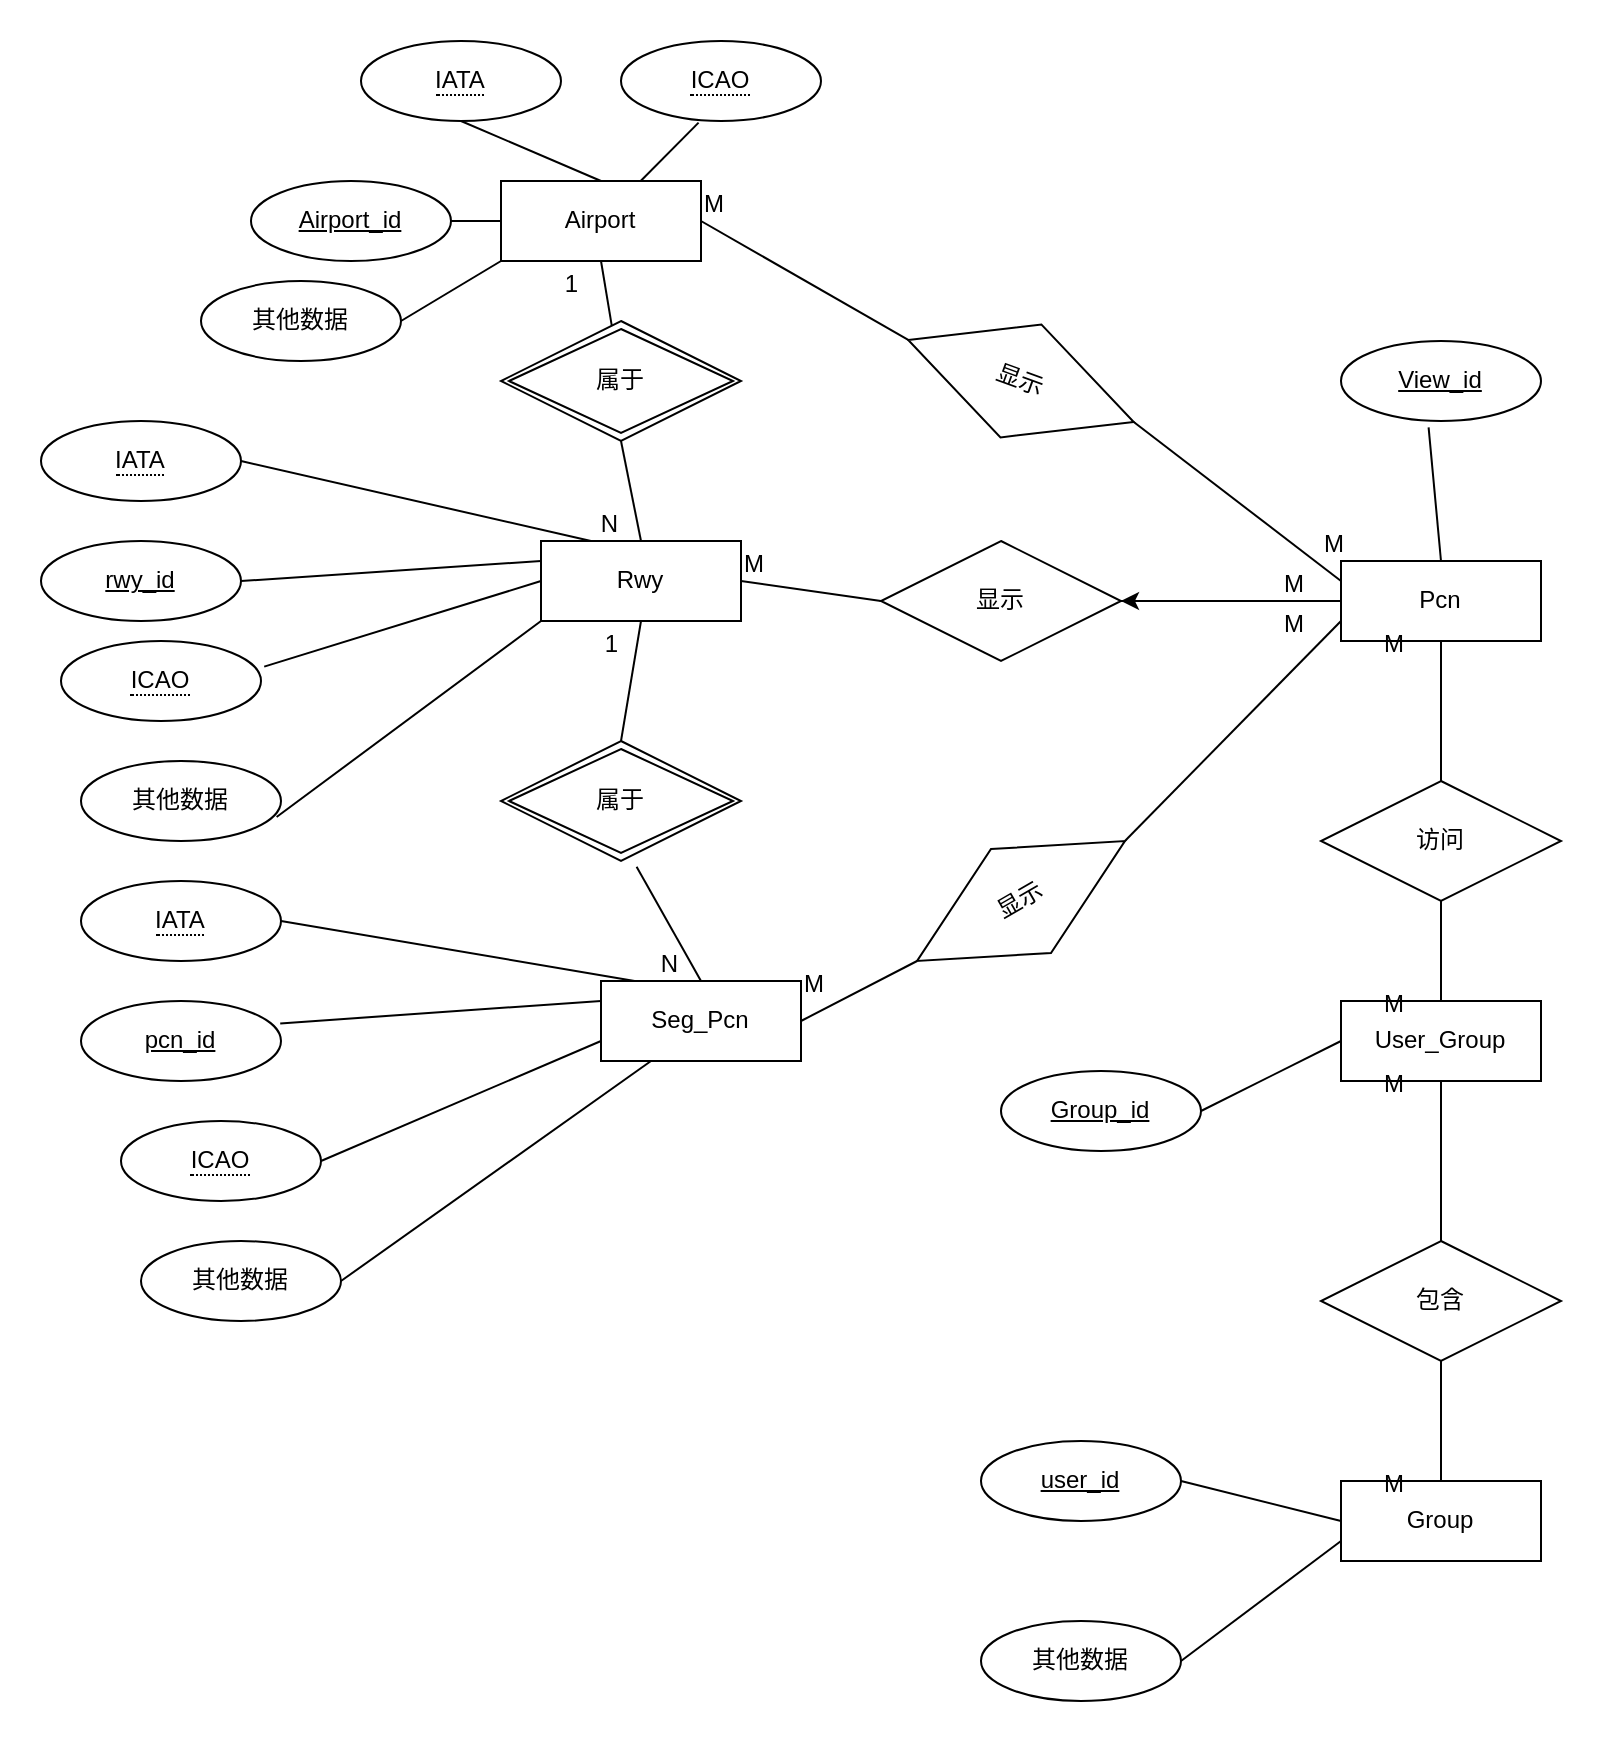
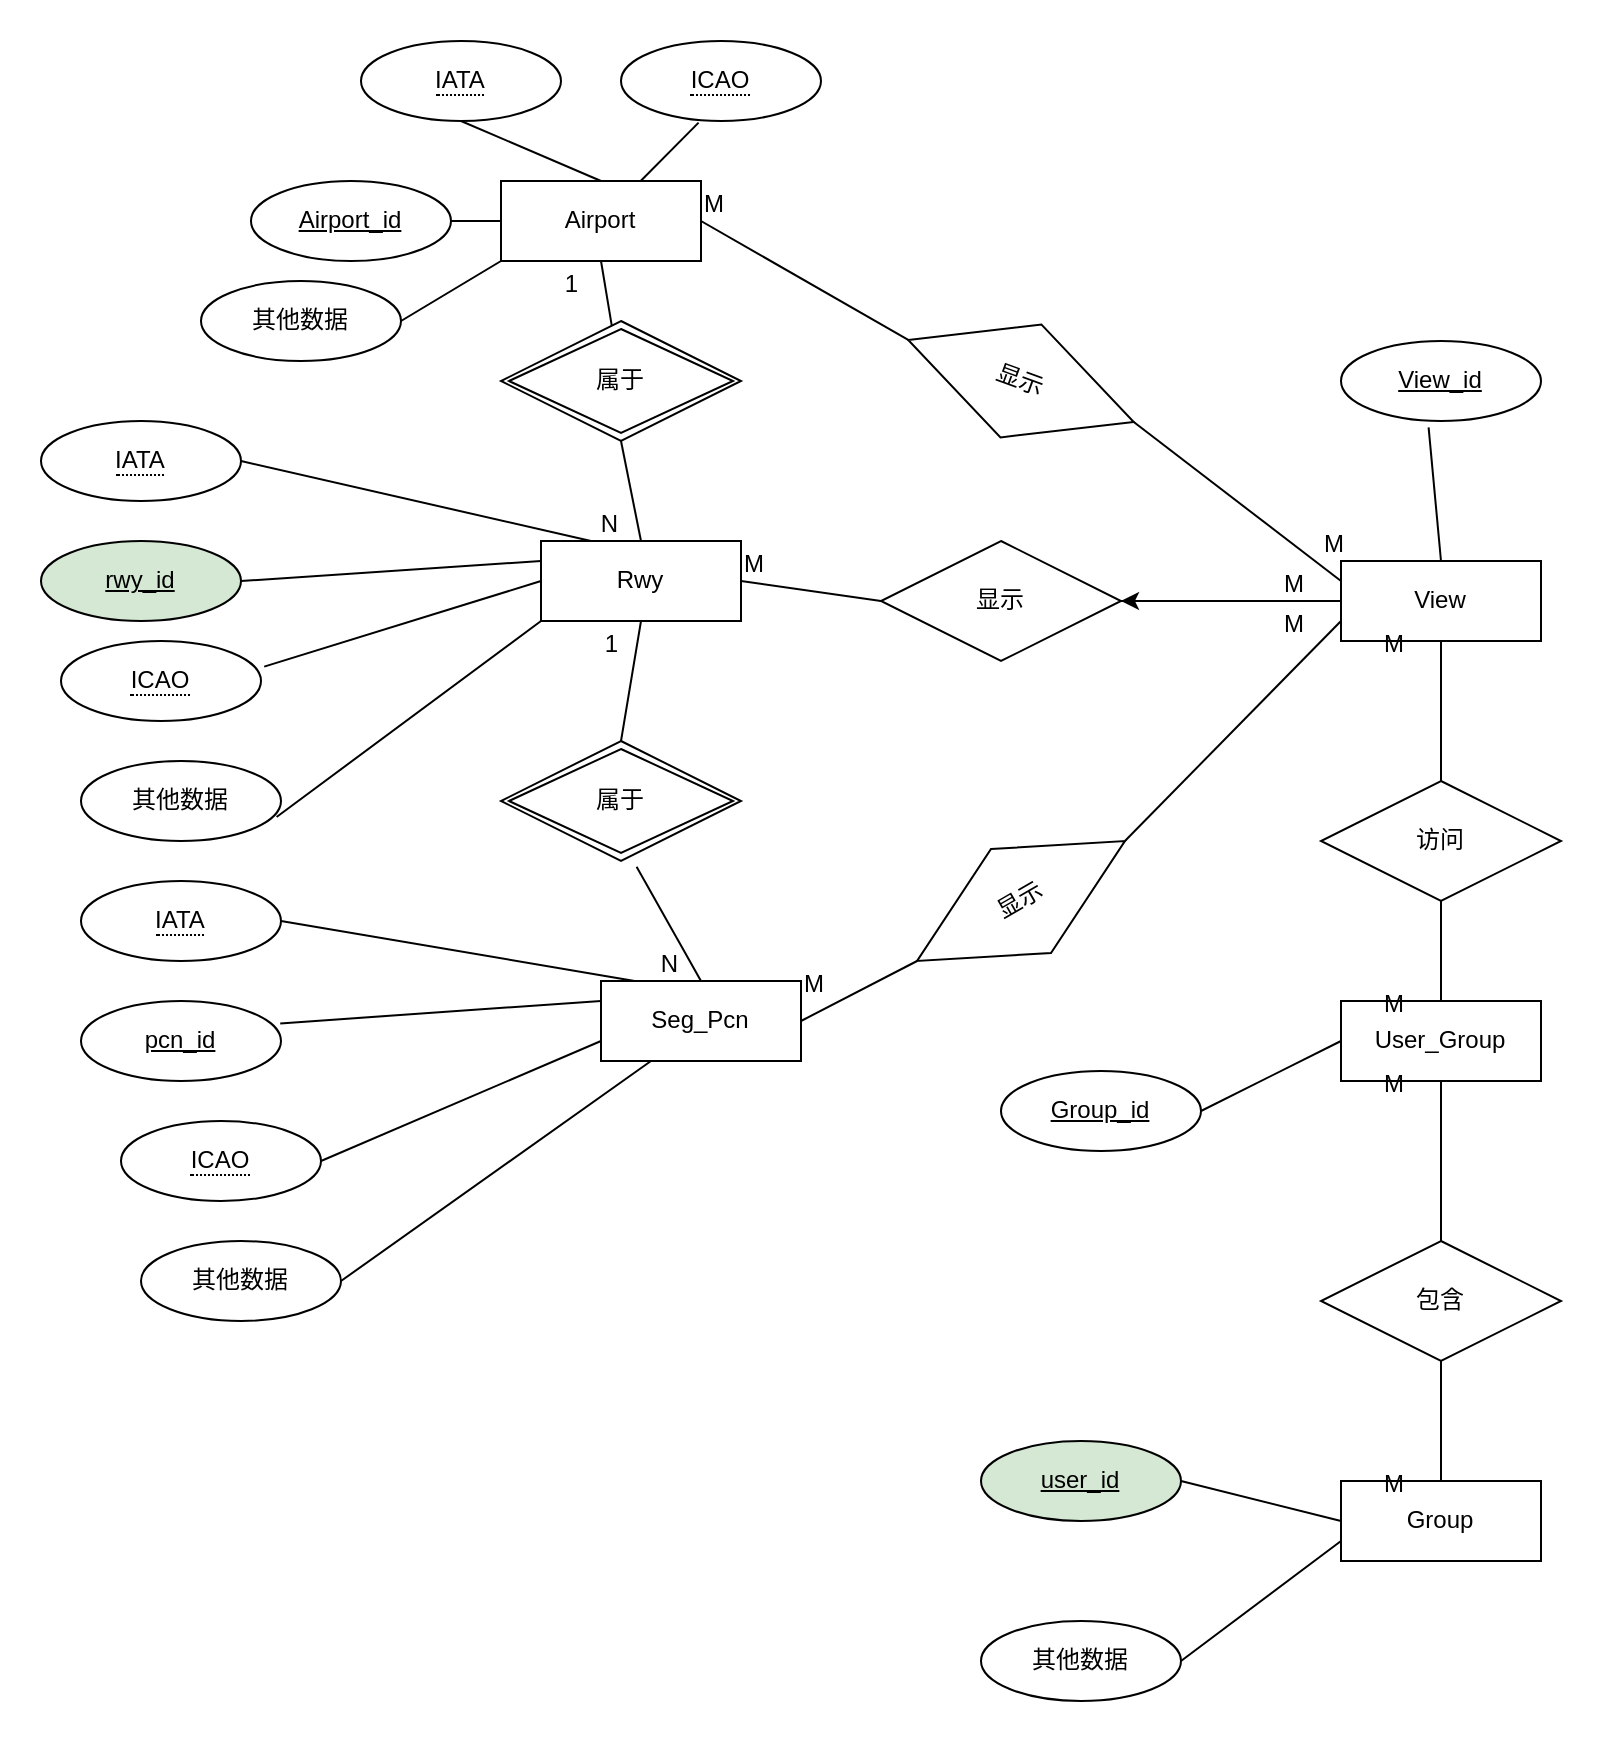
node "rwy_id": fillcolor #ffffff -> #d5e8d4
node "Pcn": label "Pcn" -> "View"
node "user_id": fillcolor #ffffff -> #d5e8d4
